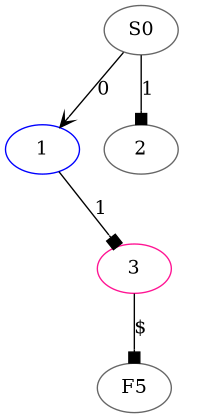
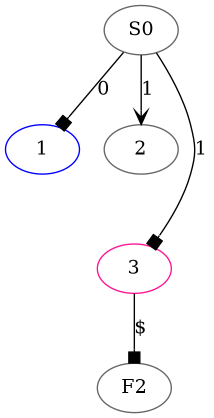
edge "S0" -> "2": arrowhead box -> vee
edge "S0" -> "1": arrowhead vee -> box
edge "1" -> "3": now "S0" -> "3"
node "F5": label "F5" -> "F2"
